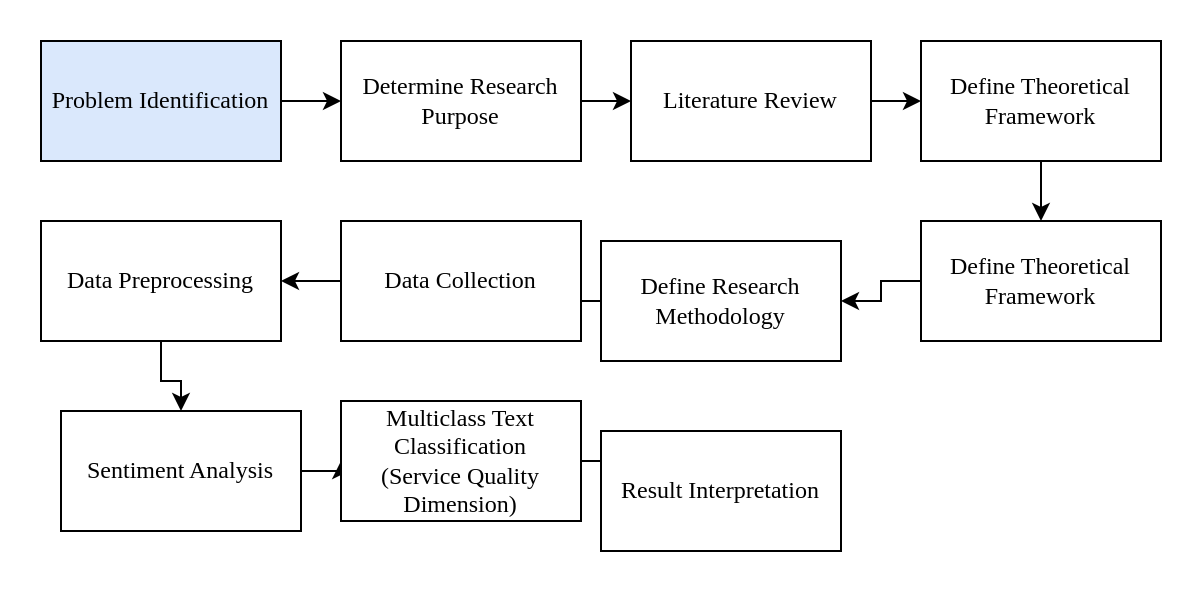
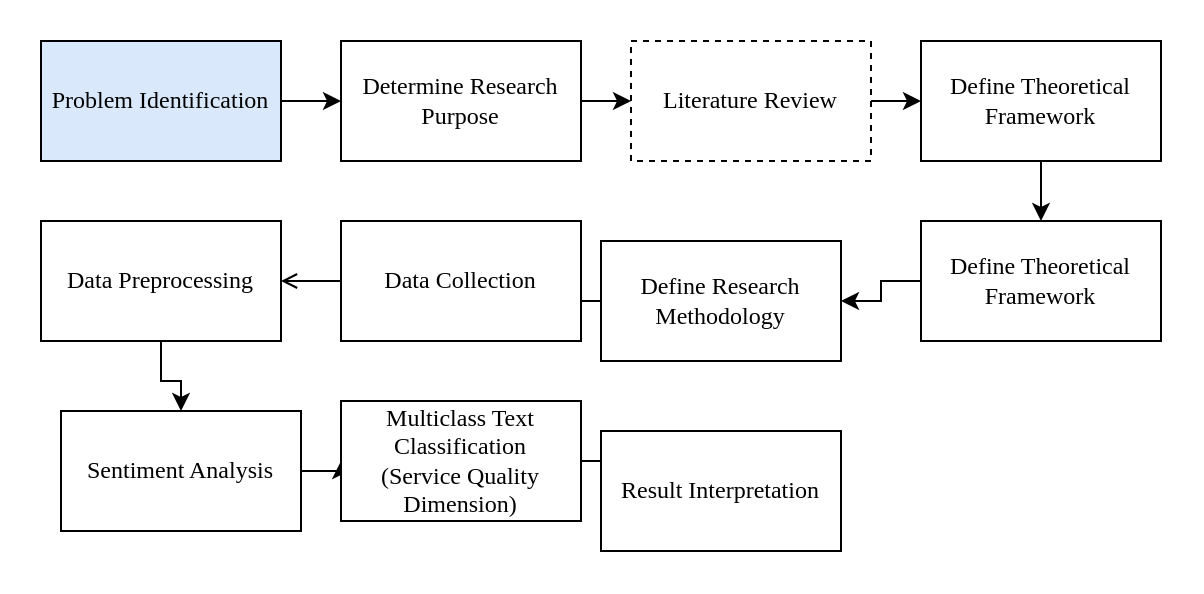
node "Literature Review": style solid -> dashed
edge "Data Collection" -> "Data Preprocessing": arrowhead classic -> open
